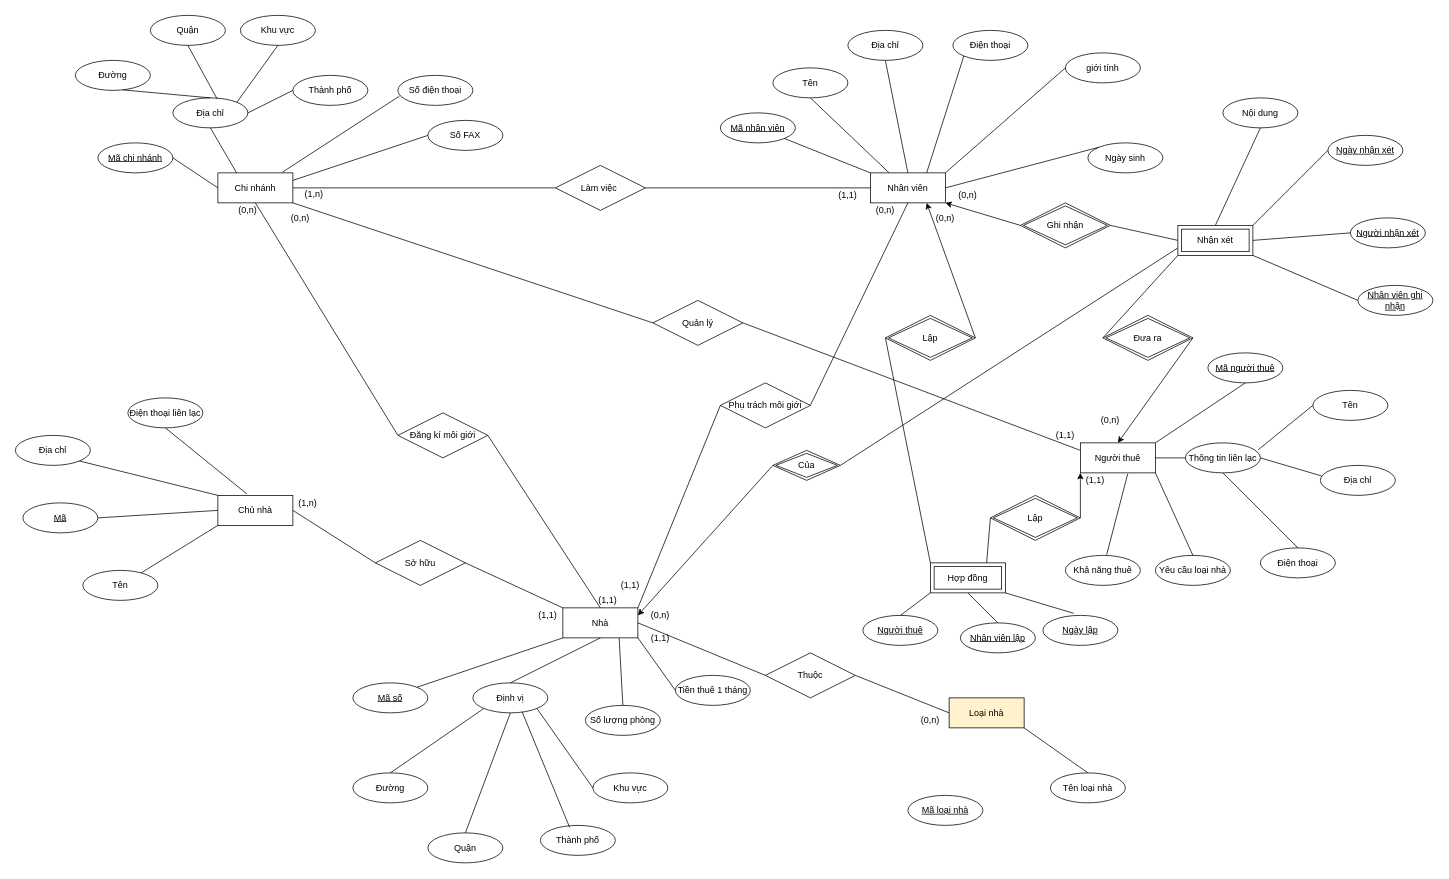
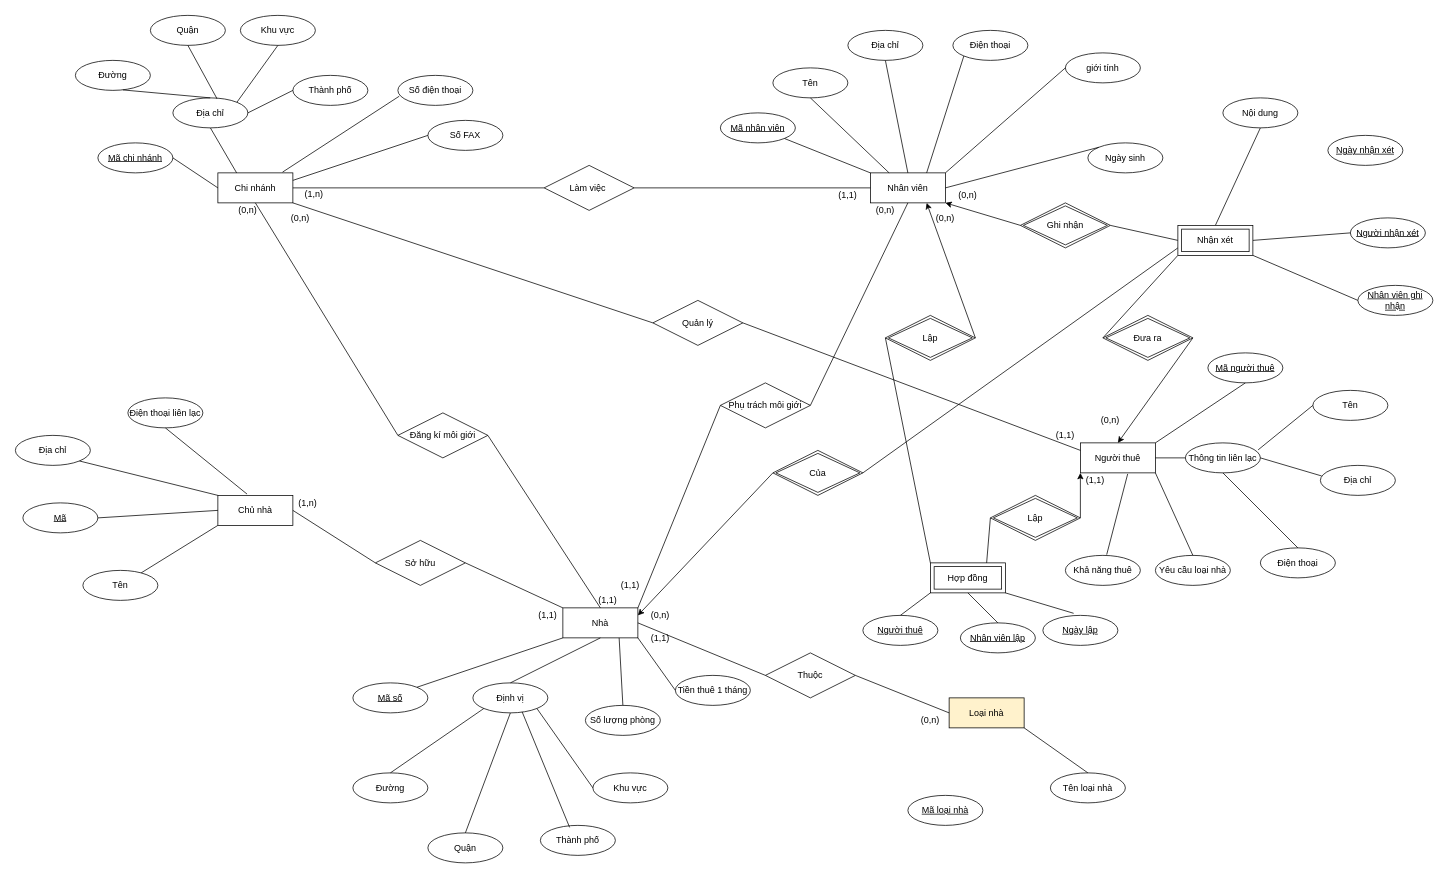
node "Làm việc": moved (600, 188) -> (589, 188)
edge "Ngày nhận xét" -- "Nhận xét": removed
node "Của": size 68x30 -> 90x45
